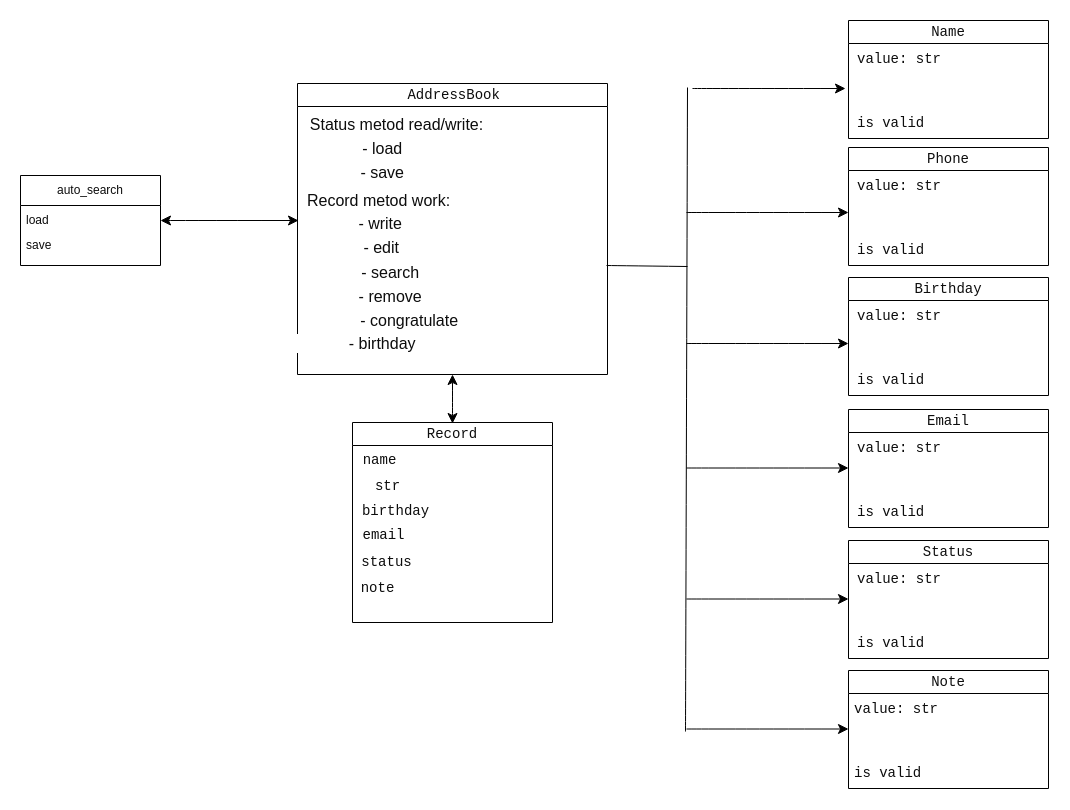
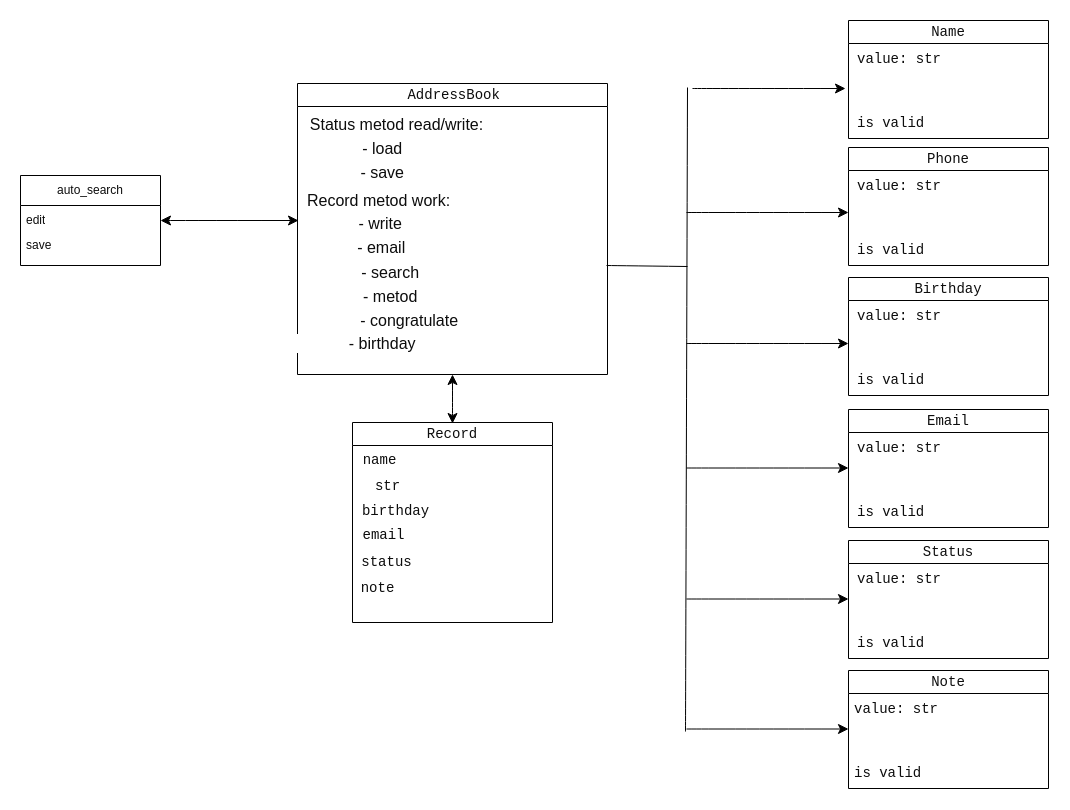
node "load": label "load" -> "edit"
node "- edit": label "- edit" -> "- email"
node "- remove": label "- remove" -> "- metod"
